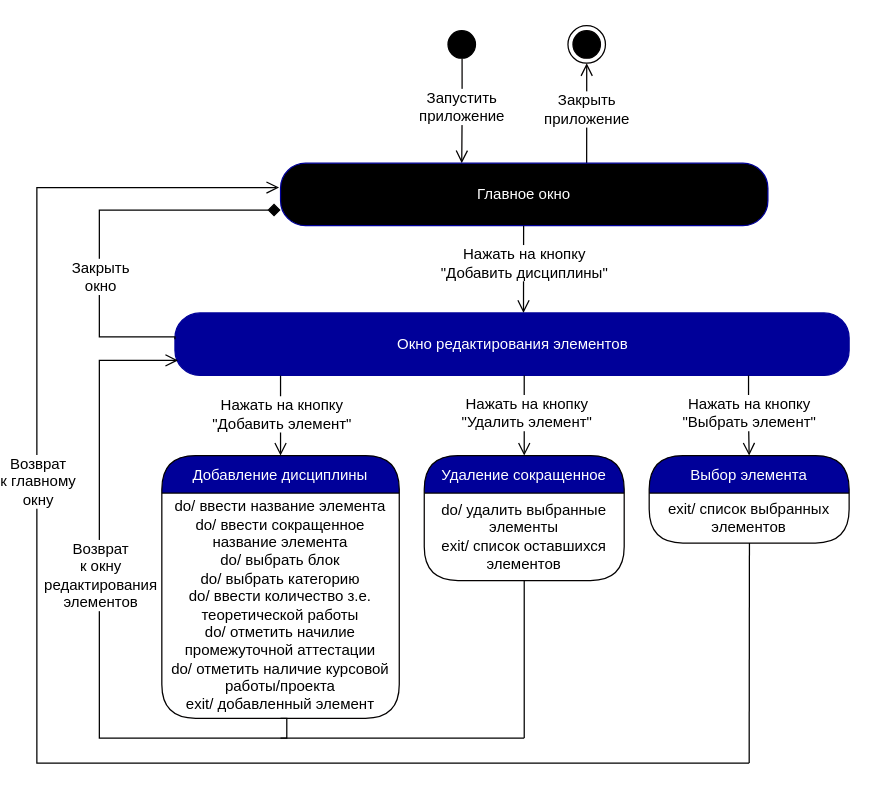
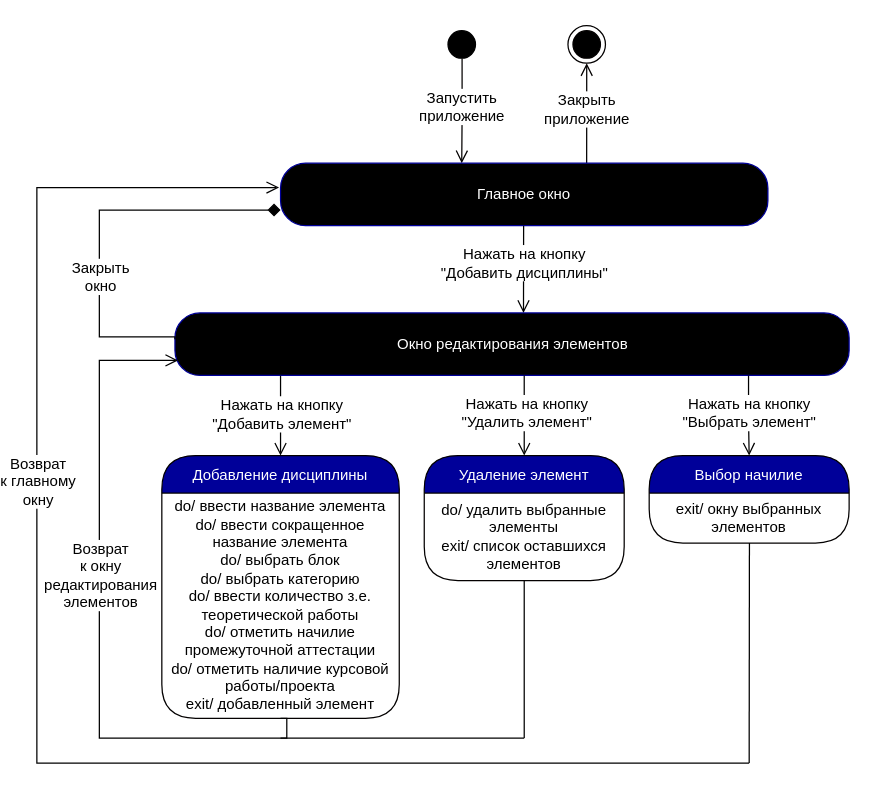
node "Окно редактирования элементов": fillcolor #000099 -> #000000
node "Удаление сокращенное": label "Удаление сокращенное" -> "Удаление элемент"
node "Выбор элемента": label "Выбор элемента" -> "Выбор начилие"
node "exit/ список выбранных элементов": label "exit/ список выбранных элементов" -> "exit/ окну выбранных элементов"
